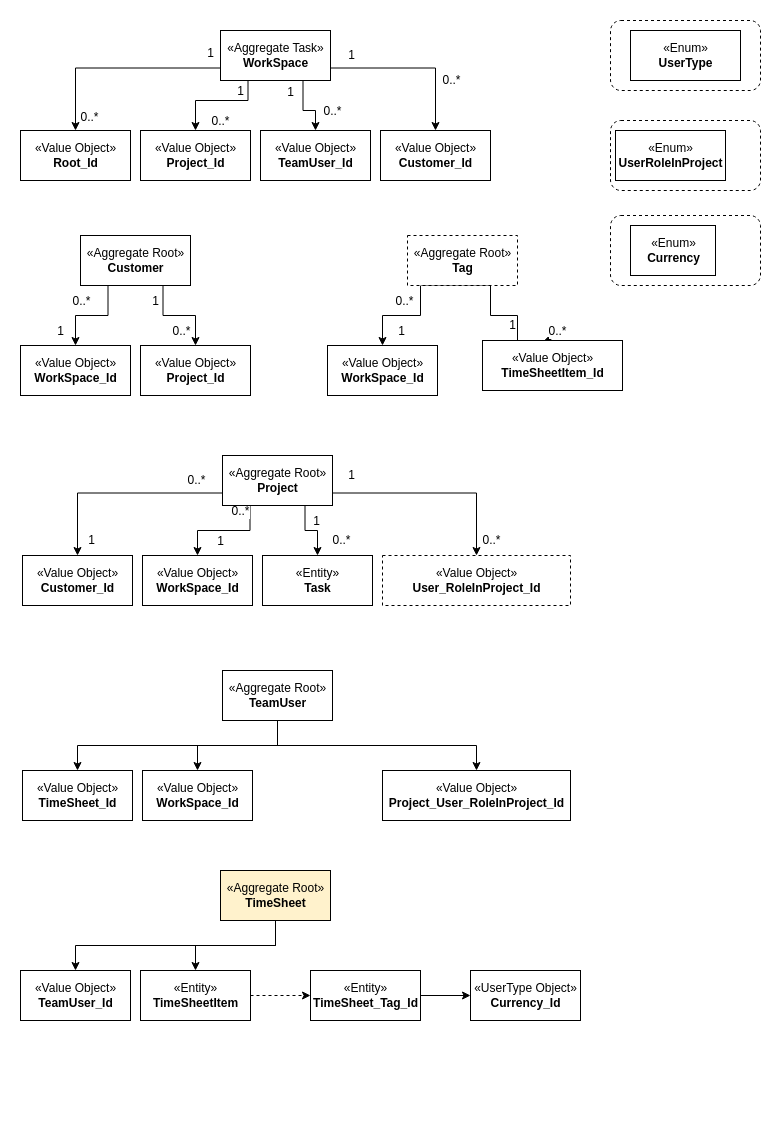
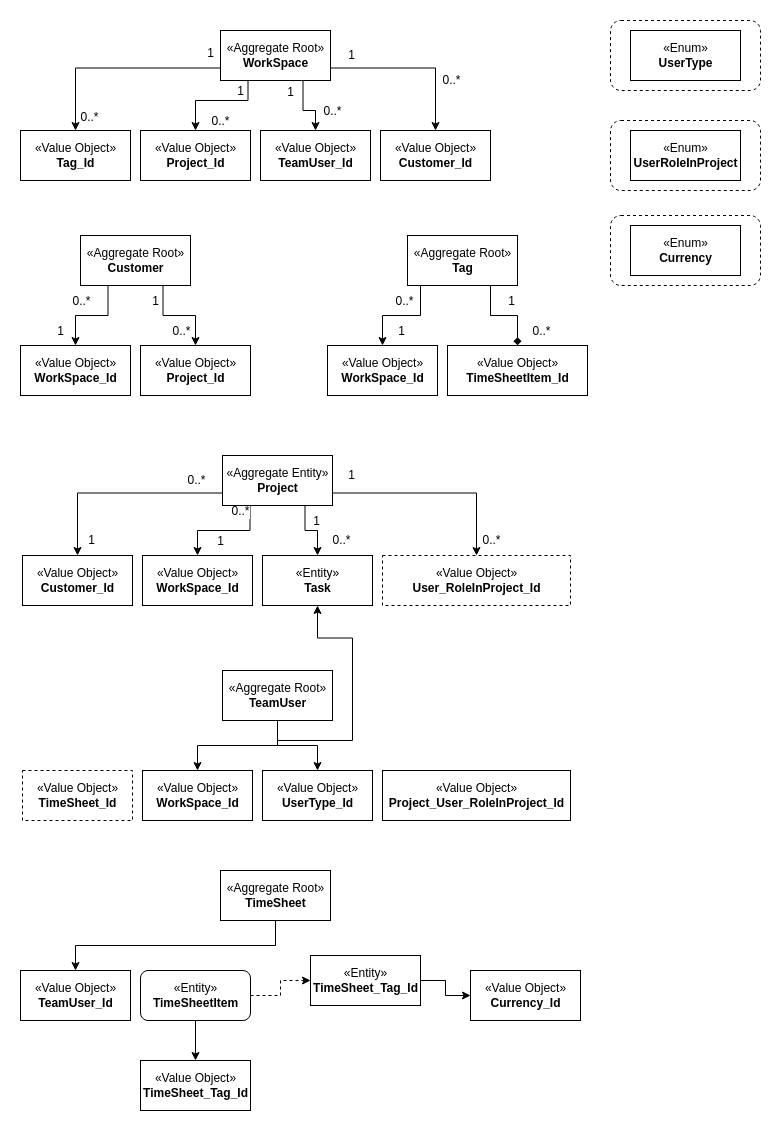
node "«Aggregate Task» WorkSpace": label "«Aggregate Task» WorkSpace" -> "«Aggregate Root» WorkSpace"
node "«Value Object» Root_Id": label "«Value Object» Root_Id" -> "«Value Object» Tag_Id"
node "«Enum» UserRoleInProject": moved (671, 156) -> (686, 156)
node "«Enum» Currency": size 85x50 -> 110x50
node "«Aggregate Root» Tag": style dashed -> solid
node "«Value Object» TimeSheetItem_Id": moved (553, 366) -> (518, 371)
node "«Aggregate Root» Project": label "«Aggregate Root» Project" -> "«Aggregate Entity» Project"
edge "«Aggregate Root» TeamUser" -> "«Value Object» TimeSheet_Id": removed
edge "«Aggregate Root» TeamUser" -> "«Value Object» Project_User_RoleInProject_Id": now "«Aggregate Root» TeamUser" -> "«Entity» Task"
edge "«Aggregate Root» TeamUser" -> "«Value Object» UserType_Id": added
node "«Value Object» TimeSheet_Id": style solid -> dashed
node "«Value Object» UserType_Id": added
node "«Aggregate Root» TimeSheet": fillcolor #fff2cc -> #ffffff
edge "«Aggregate Root» TimeSheet" -> "«Entity» TimeSheetItem": removed
node "«Entity» TimeSheetItem": shape rectangle -> rounded rectangle
node "«Entity» TimeSheet_Tag_Id": moved (366, 996) -> (366, 981)
node "«UserType Object» Currency_Id": label "«UserType Object» Currency_Id" -> "«Value Object» Currency_Id"
edge "«Entity» TimeSheetItem" -> "«Value Object» TimeSheet_Tag_Id": added
node "«Value Object» TimeSheet_Tag_Id": added
